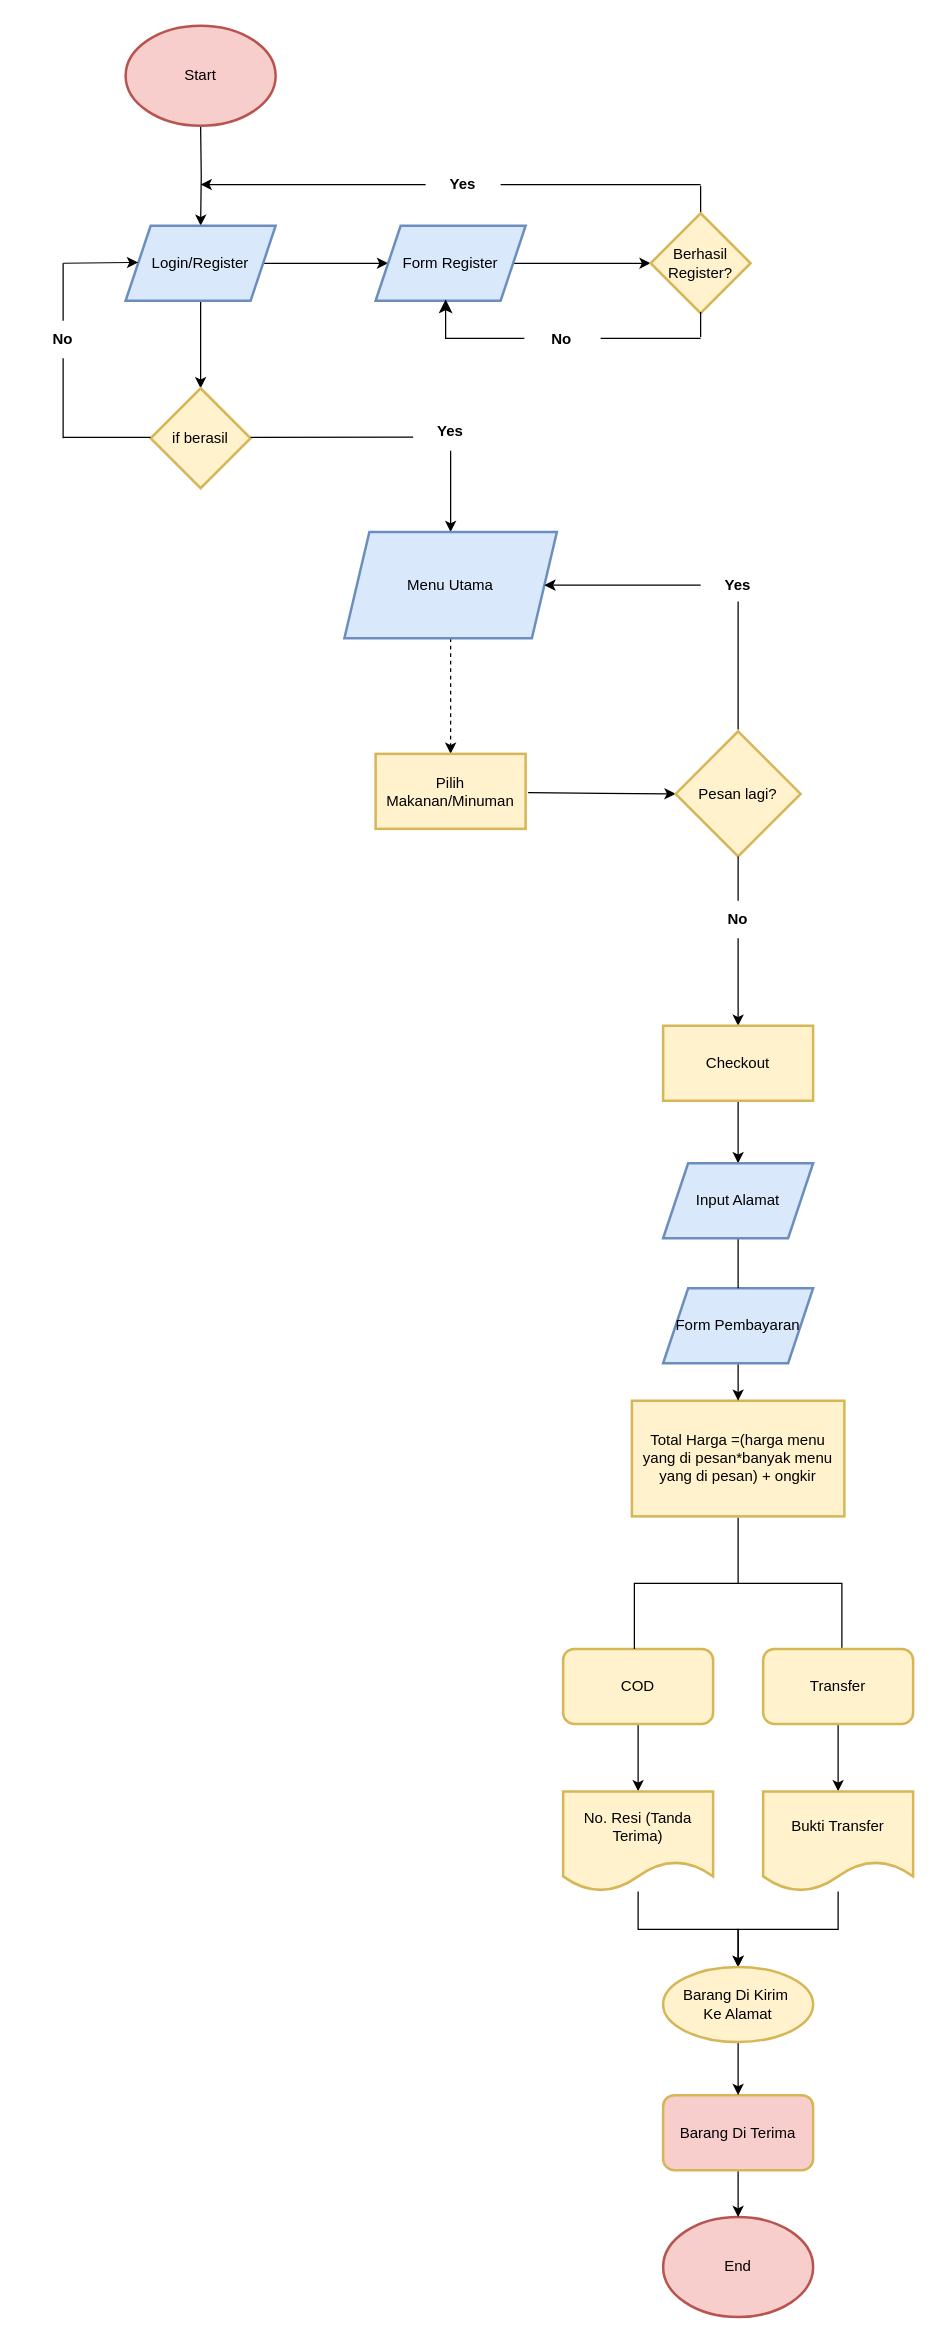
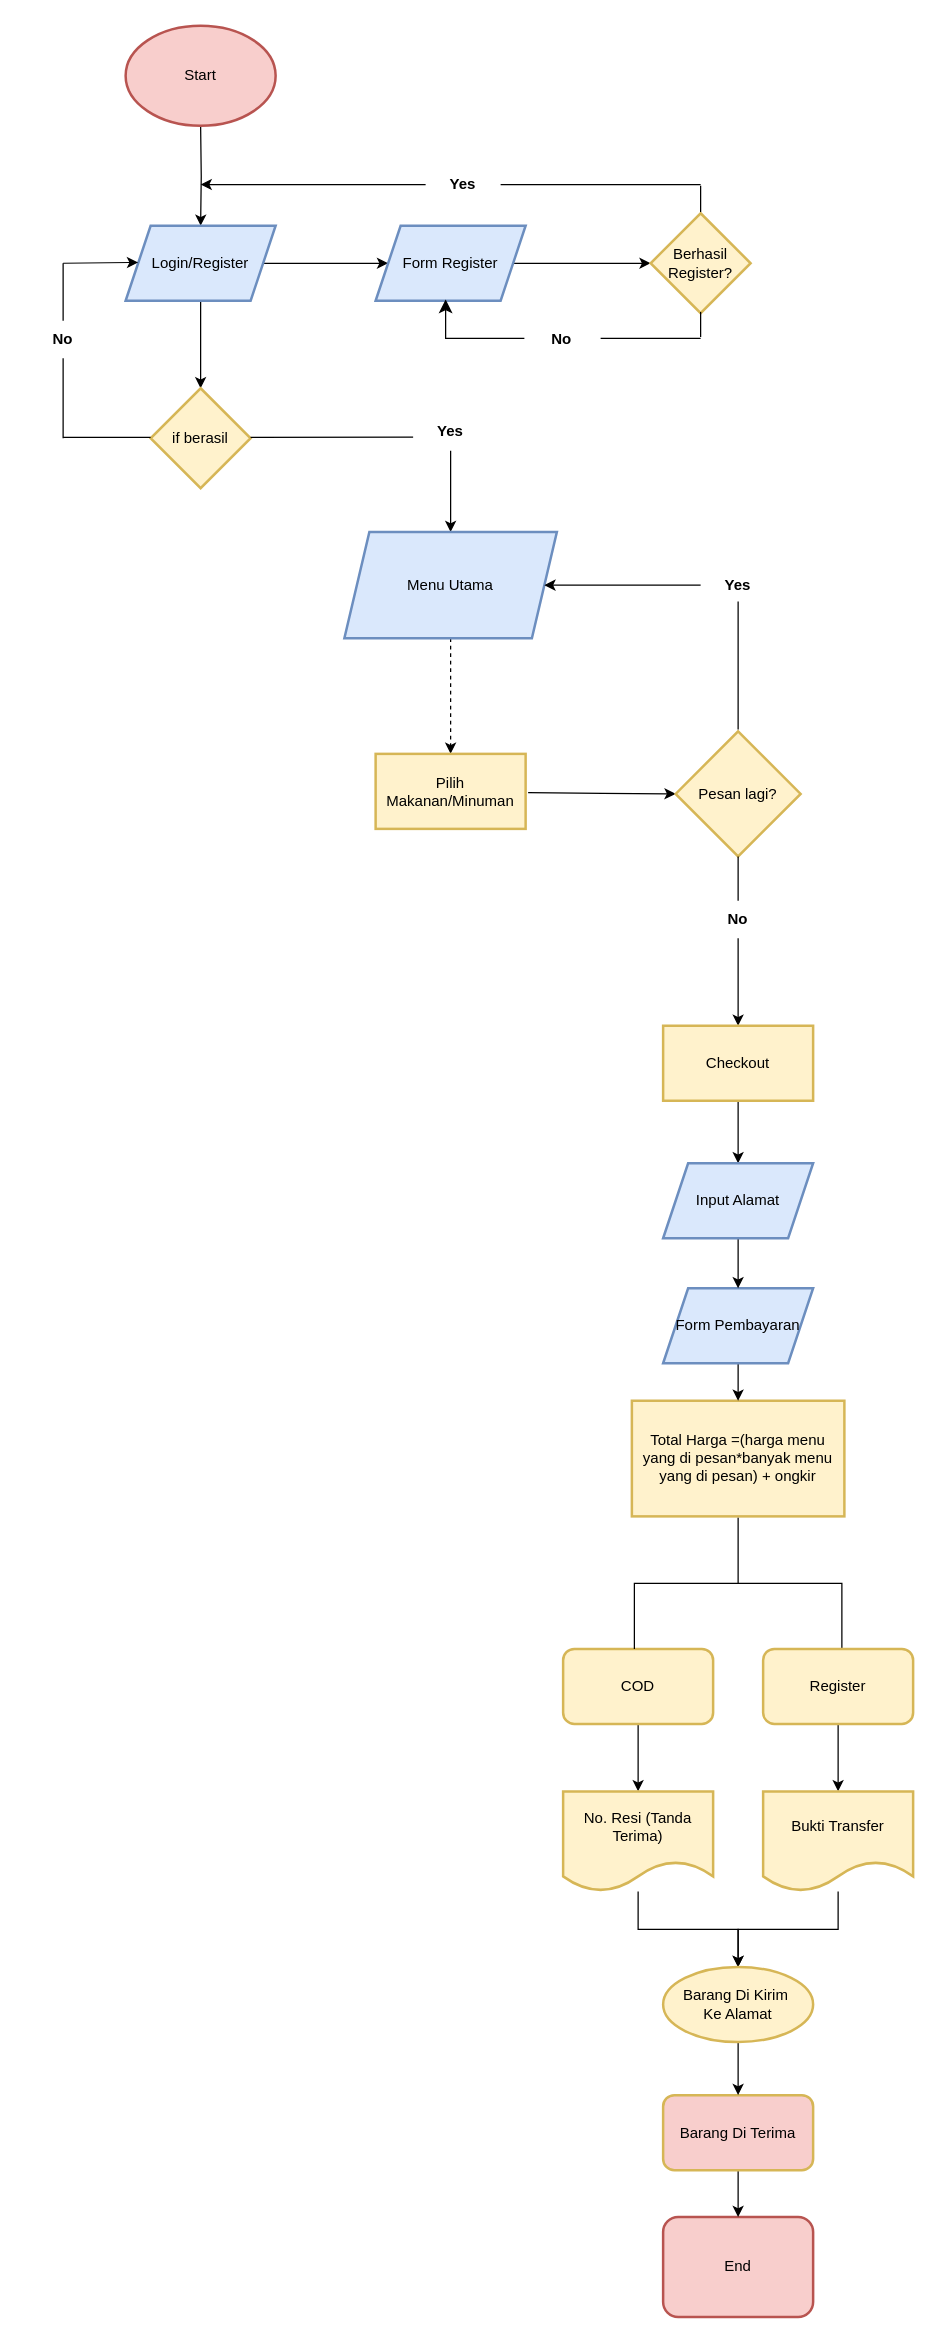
edge "Input Alamat" -- "Form Pembayaran": arrowhead none -> classic
node "Transfer": label "Transfer" -> "Register"
node "End": shape ellipse -> rounded rectangle
